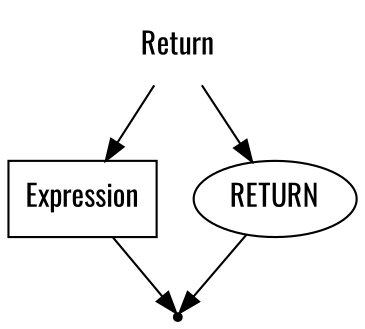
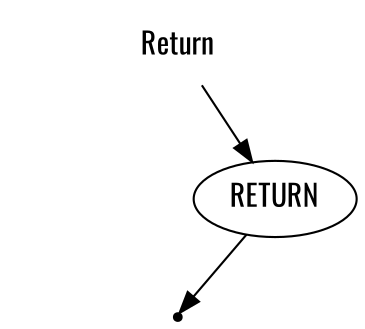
node "Expression": removed
